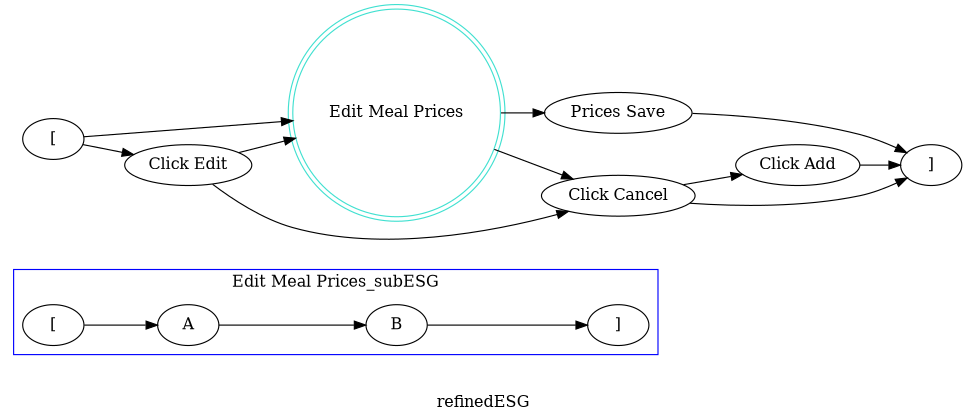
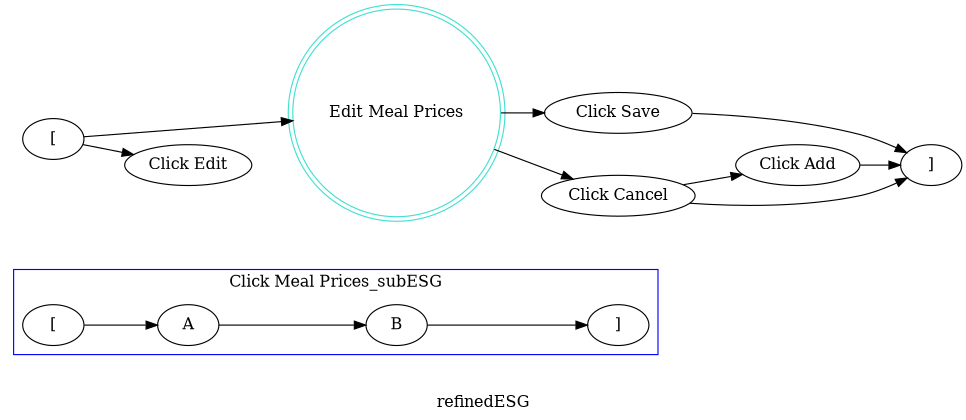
node "Prices Save": label "Prices Save" -> "Click Save"
edge "Click Edit" -> "Edit Meal Prices": removed
edge "Click Edit" -> "Click Cancel": removed
cluster "Edit Meal Prices_subESG": label "Edit Meal Prices_subESG" -> "Click Meal Prices_subESG"
